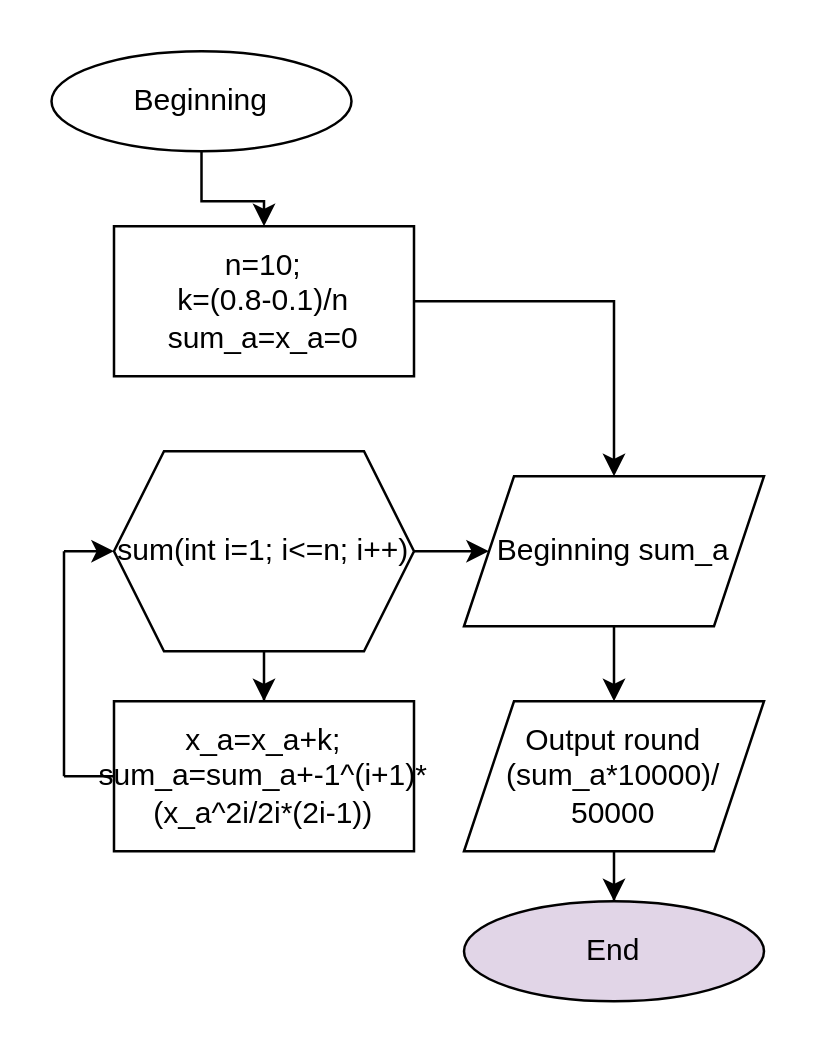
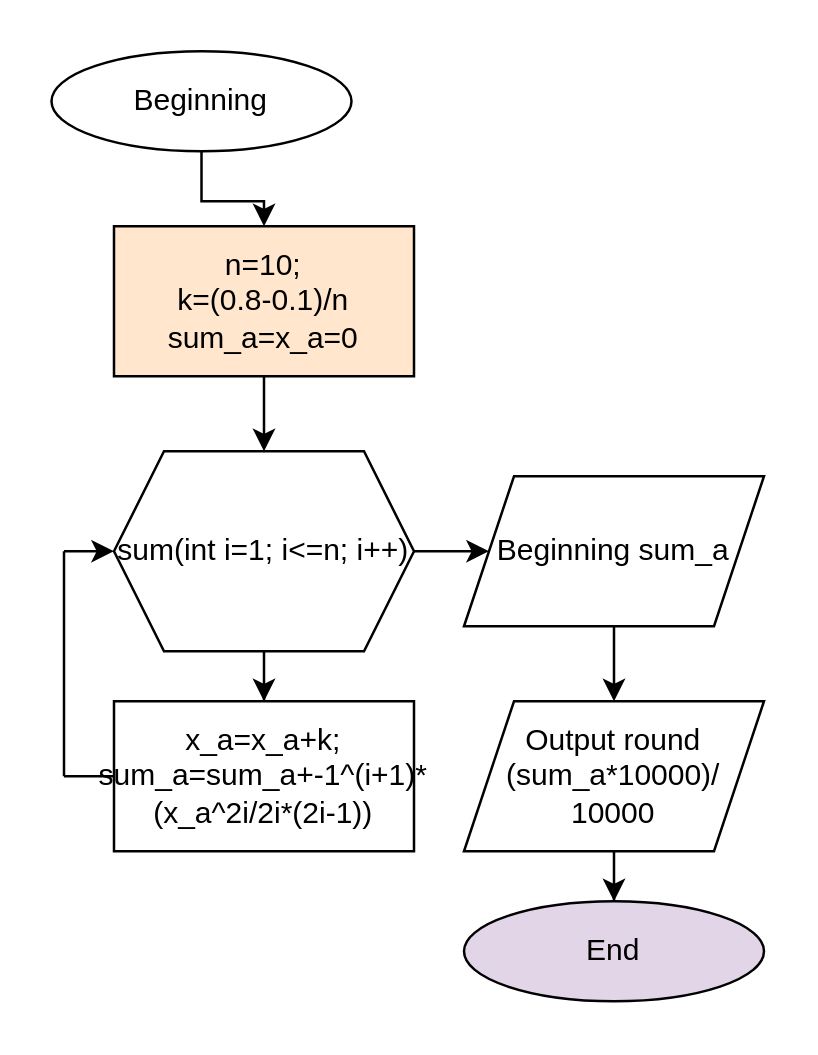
node "n=10; k=(0.8-0.1)/n sum_a=x_a=0": fillcolor #ffffff -> #ffe6cc
edge "n=10; k=(0.8-0.1)/n sum_a=x_a=0" -> "Beginning sum_a": now "n=10; k=(0.8-0.1)/n sum_a=x_a=0" -> "sum(int i=1; i<=n; i++)"
node "Output round (sum_a*10000)/ 50000": label "Output round (sum_a*10000)/ 50000" -> "Output round (sum_a*10000)/ 10000"
